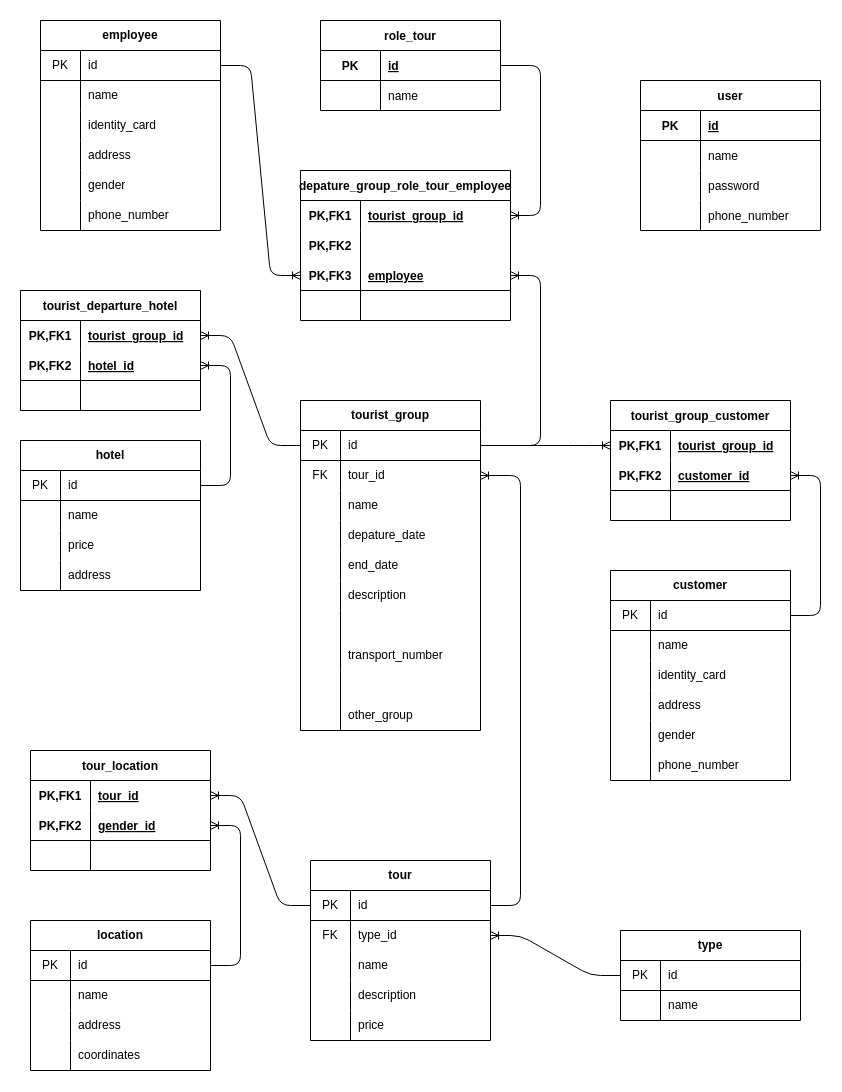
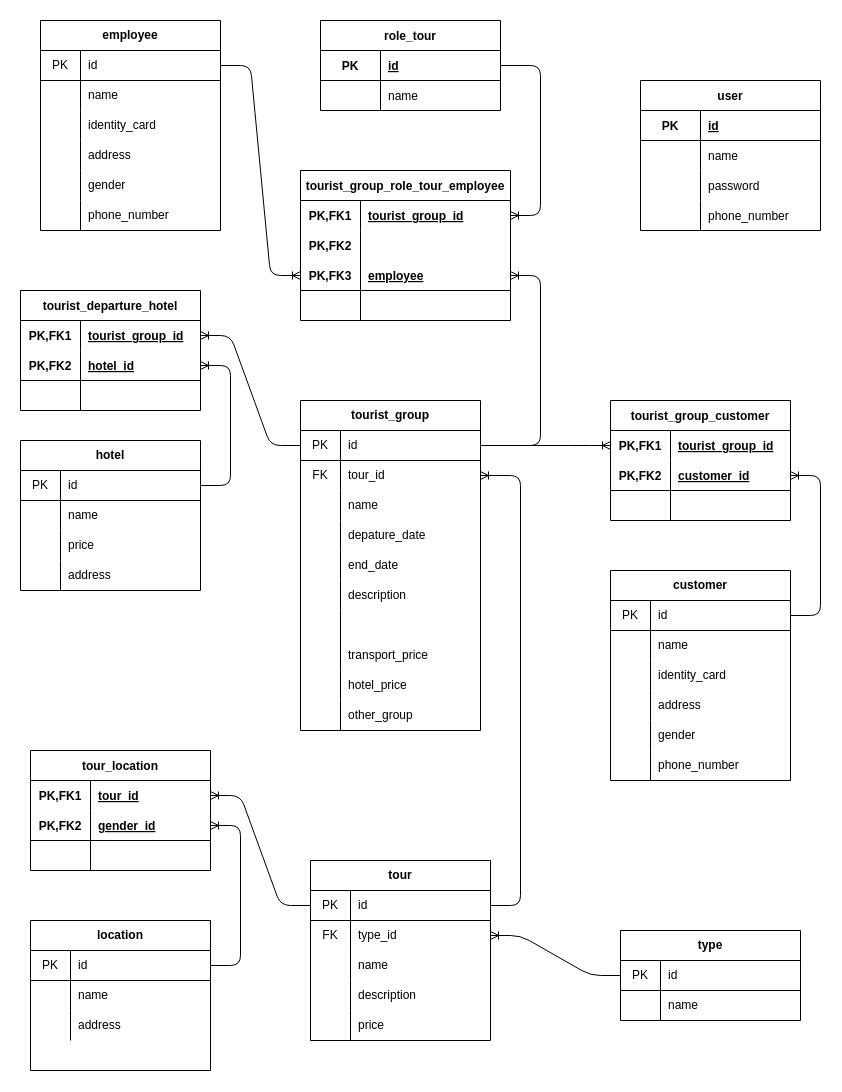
node "depature_group_role_tour_employee": label "depature_group_role_tour_employee" -> "tourist_group_role_tour_employee"
node "transport_number": label "transport_number" -> "transport_price"
node "hotel_price": added
node "coordinates": removed
